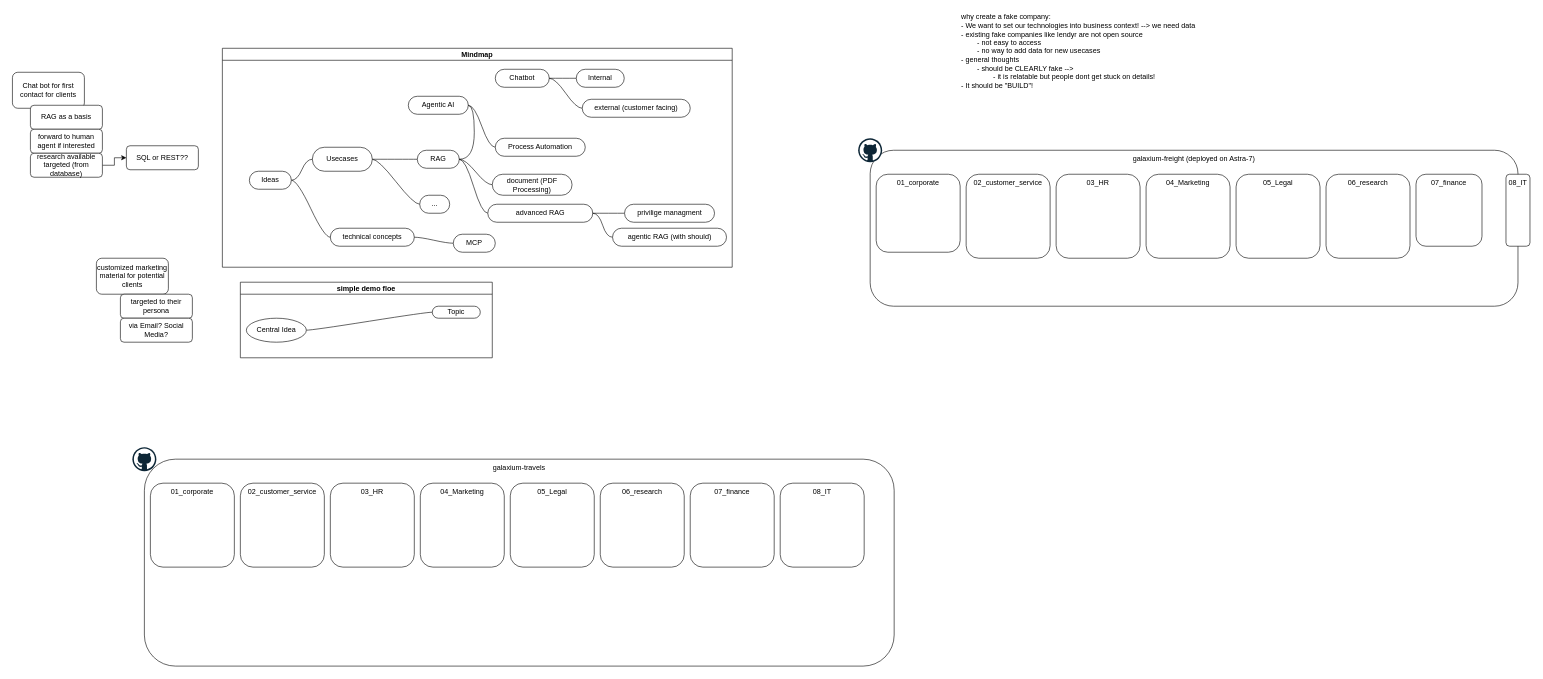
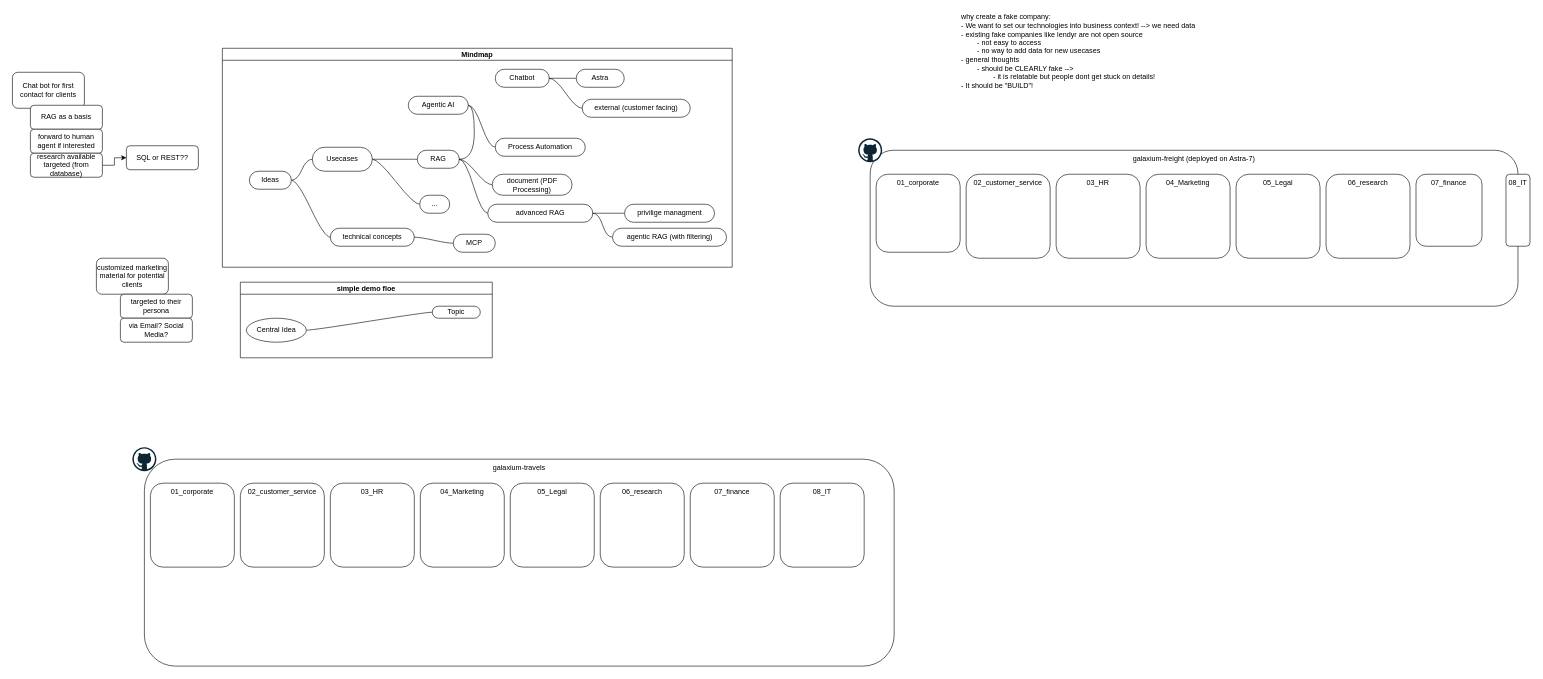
node "Internal": label "Internal" -> "Astra"
node "agentic RAG (with should)": label "agentic RAG (with should)" -> "agentic RAG (with filtering)"
